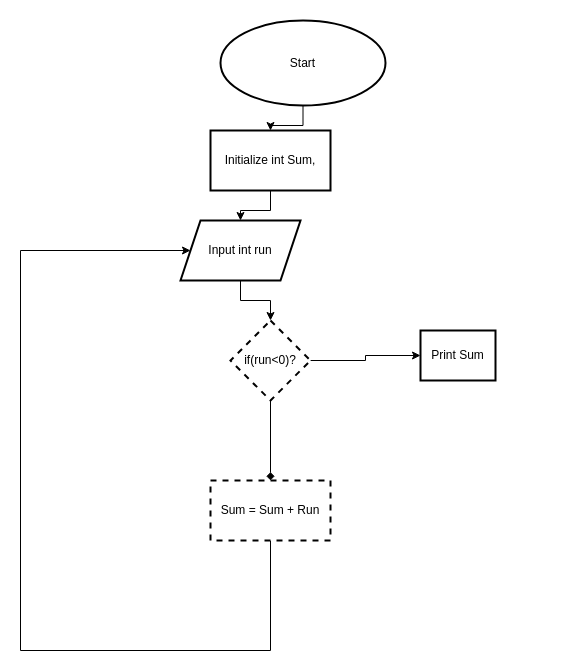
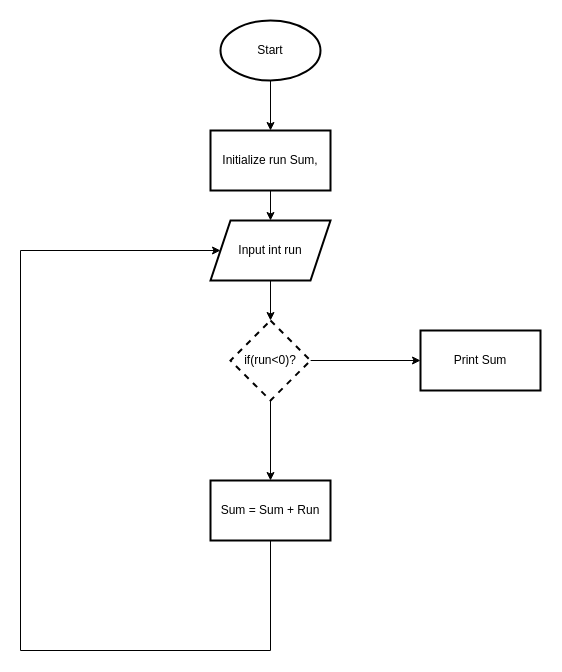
node "Start": size 165x85 -> 100x60
node "Initialize int Sum,": label "Initialize int Sum," -> "Initialize run Sum,"
node "Input int run": moved (241, 251) -> (271, 251)
node "Print Sum": size 75x50 -> 120x60
edge "if(run<0)?" -> "Sum = Sum + Run": arrowhead diamond -> classic
node "Sum = Sum + Run": style dashed -> solid
